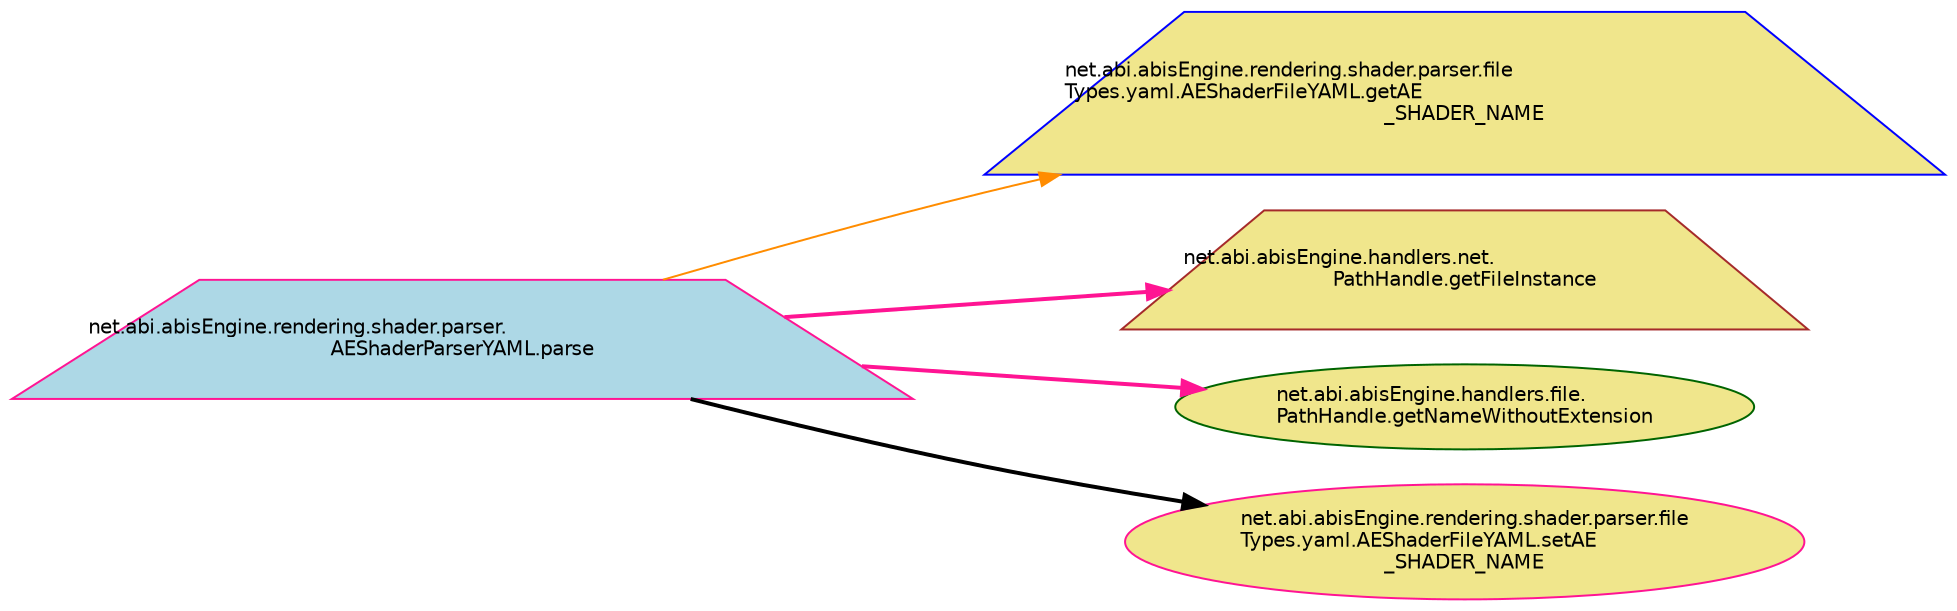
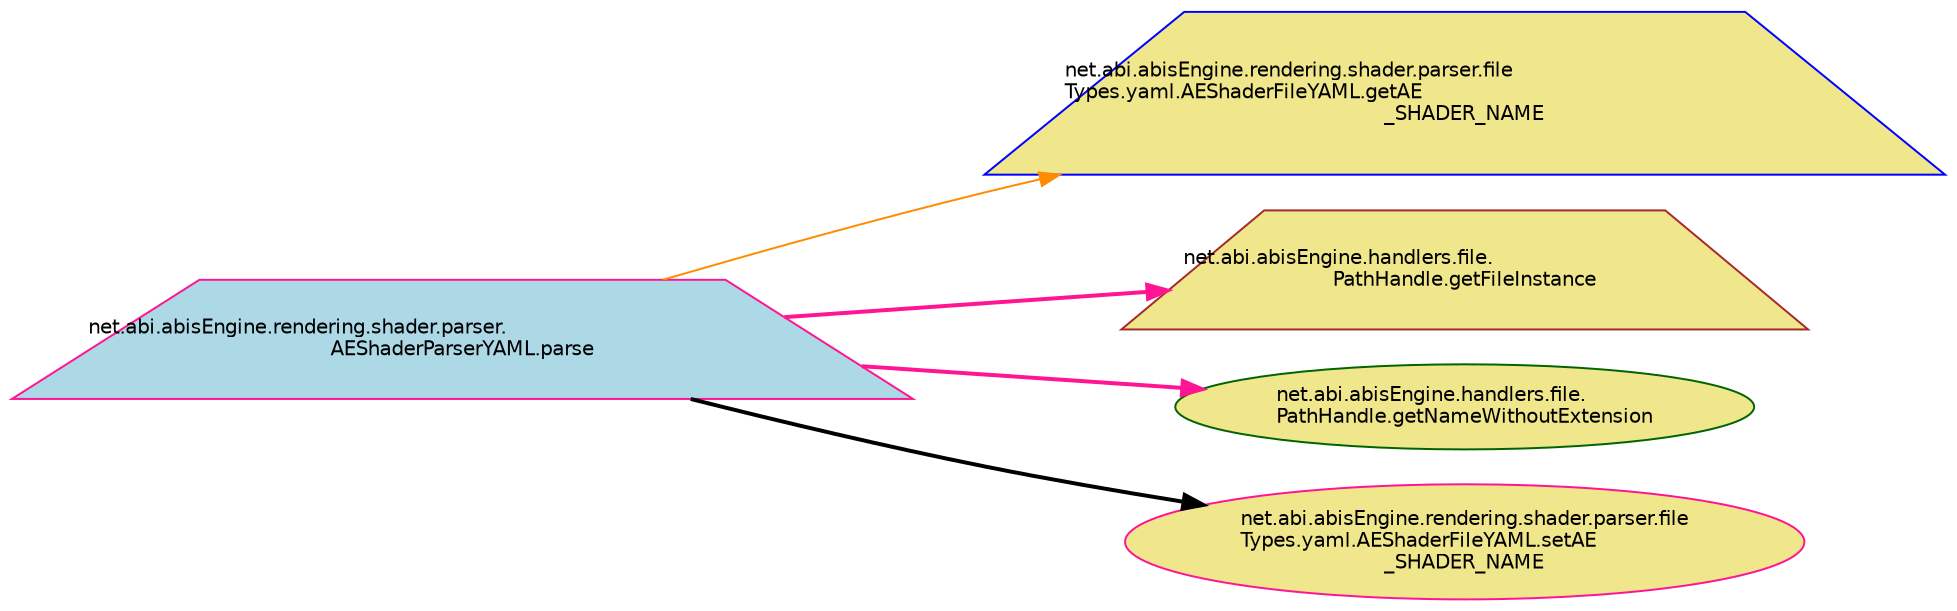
node "net.abi.abisEngine.handlers.net. PathHandle.getFileInstance": label "net.abi.abisEngine.handlers.net. PathHandle.getFileInstance" -> "net.abi.abisEngine.handlers.file. PathHandle.getFileInstance"
